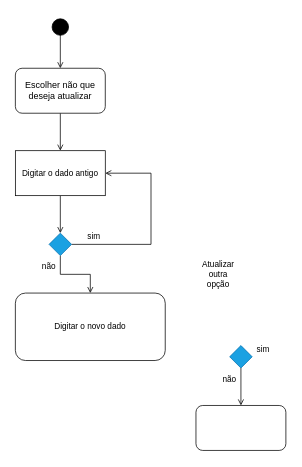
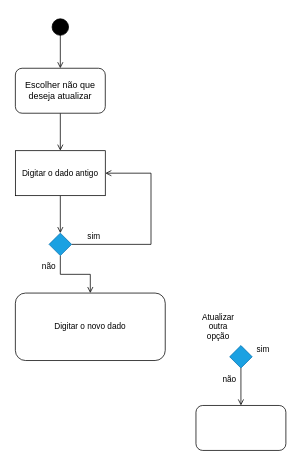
node "Atualizar outra opção": moved (219, 274) -> (219, 327)
